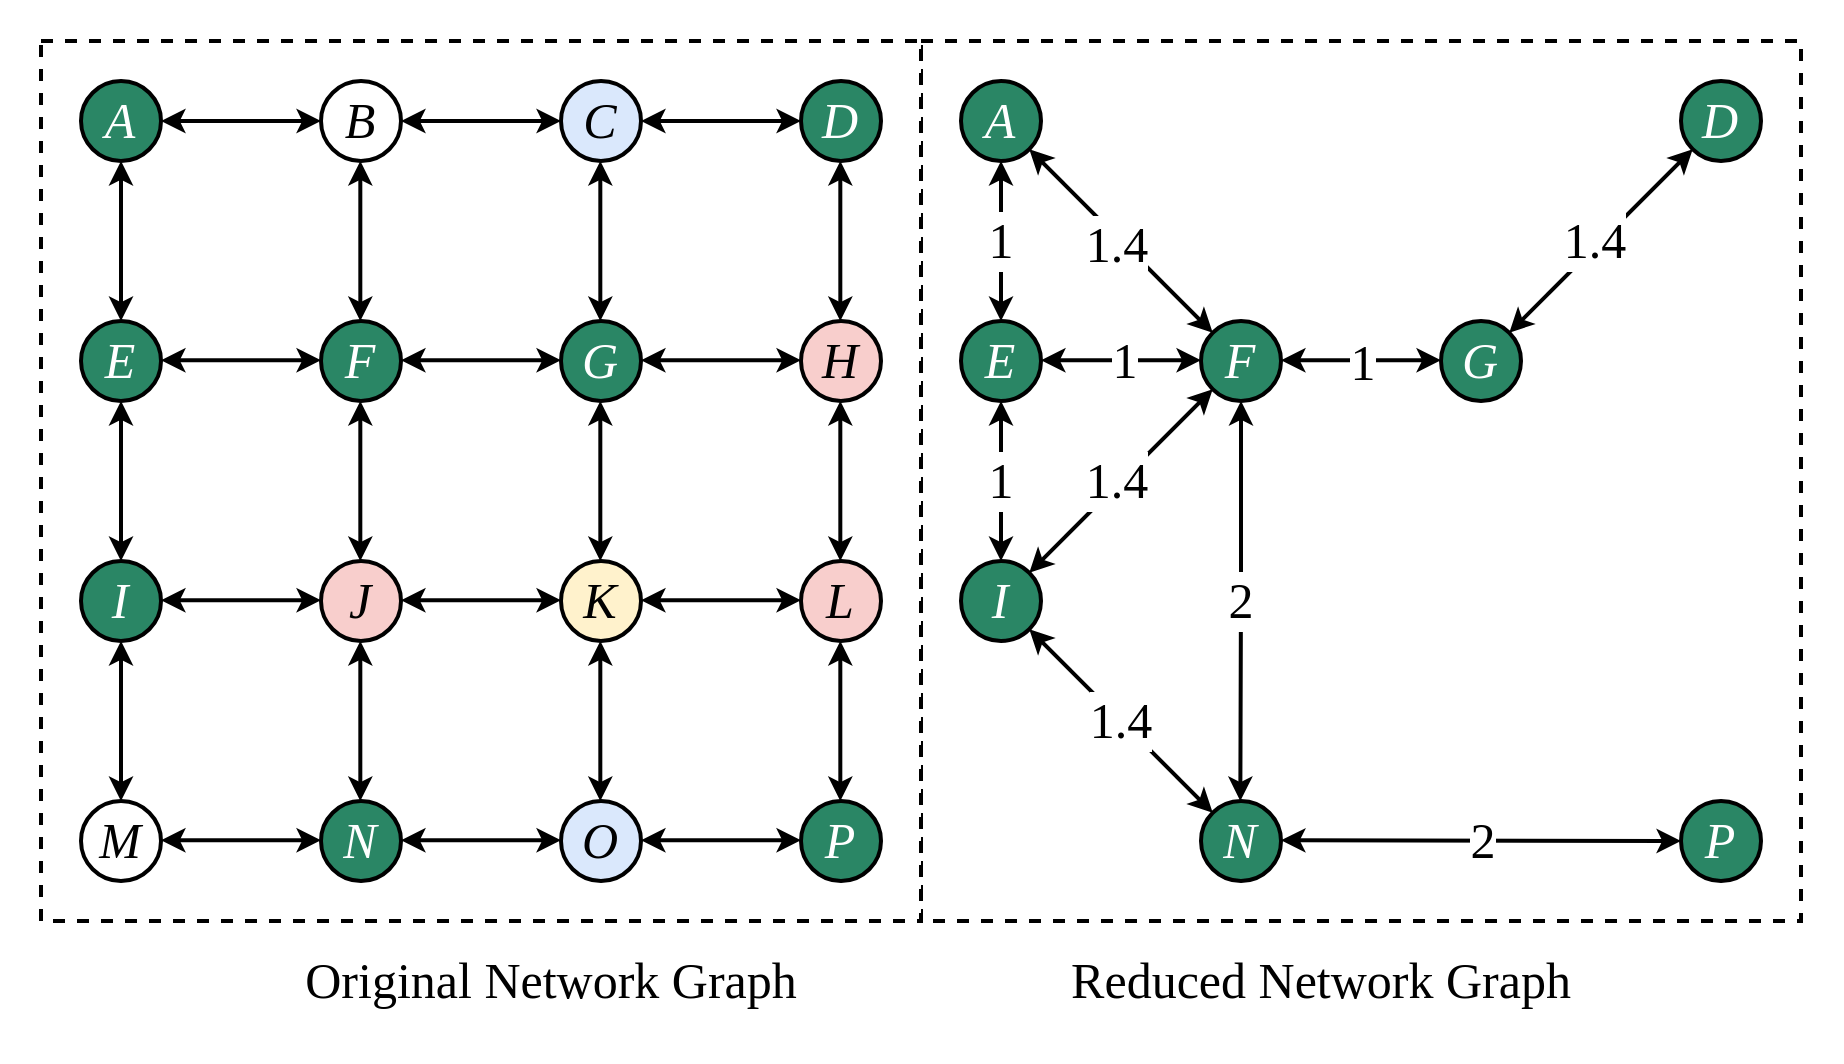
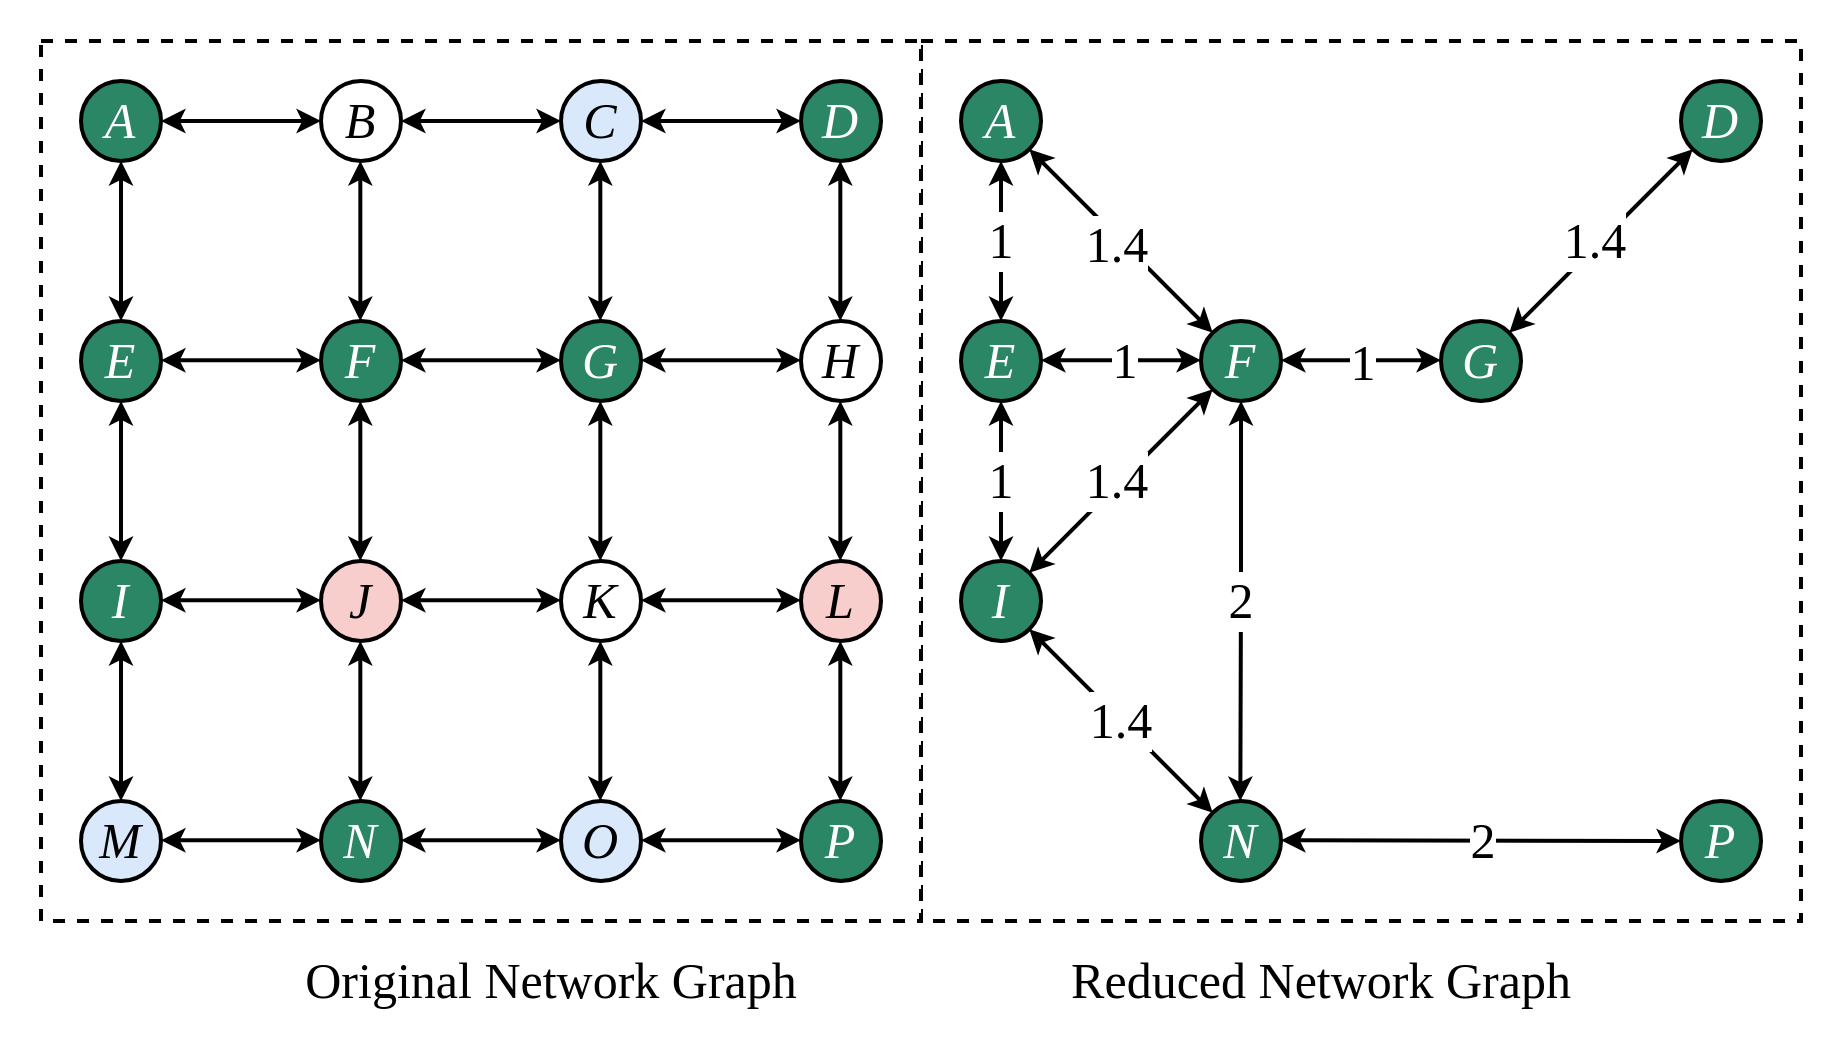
node "H": fillcolor #f8cecc -> #ffffff
node "K": fillcolor #fff2cc -> #ffffff
node "M": fillcolor #ffffff -> #dae8fc
